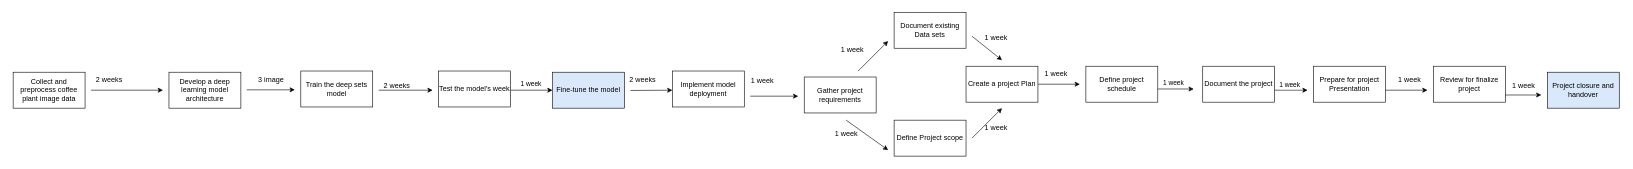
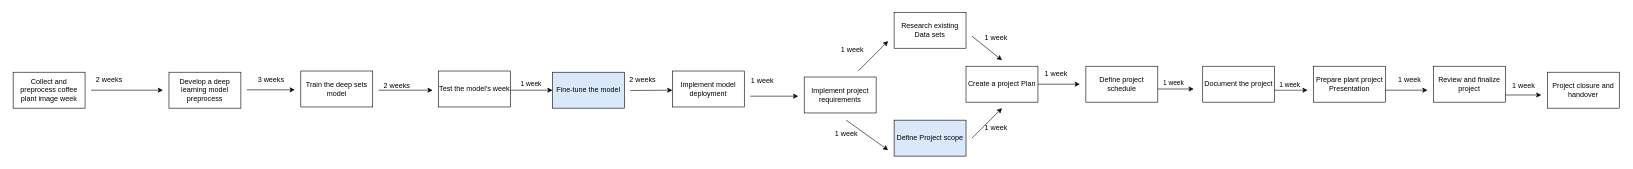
node "Document existing Data sets": label "Document existing Data sets" -> "Research existing Data sets"
node "3 image": label "3 image" -> "3 weeks"
node "Prepare for project Presentation": label "Prepare for project Presentation" -> "Prepare plant project Presentation"
node "Review for finalize project": label "Review for finalize project" -> "Review and finalize project"
node "Collect and preprocess coffee plant image data": label "Collect and preprocess coffee plant image data" -> "Collect and preprocess coffee plant image week"
node "Develop a deep learning model architecture": label "Develop a deep learning model architecture" -> "Develop a deep learning model preprocess"
node "Project closure and handover": fillcolor #dae8fc -> #ffffff
node "Gather project requirements": label "Gather project requirements" -> "Implement project requirements"
node "Define Project scope": fillcolor #ffffff -> #dae8fc
